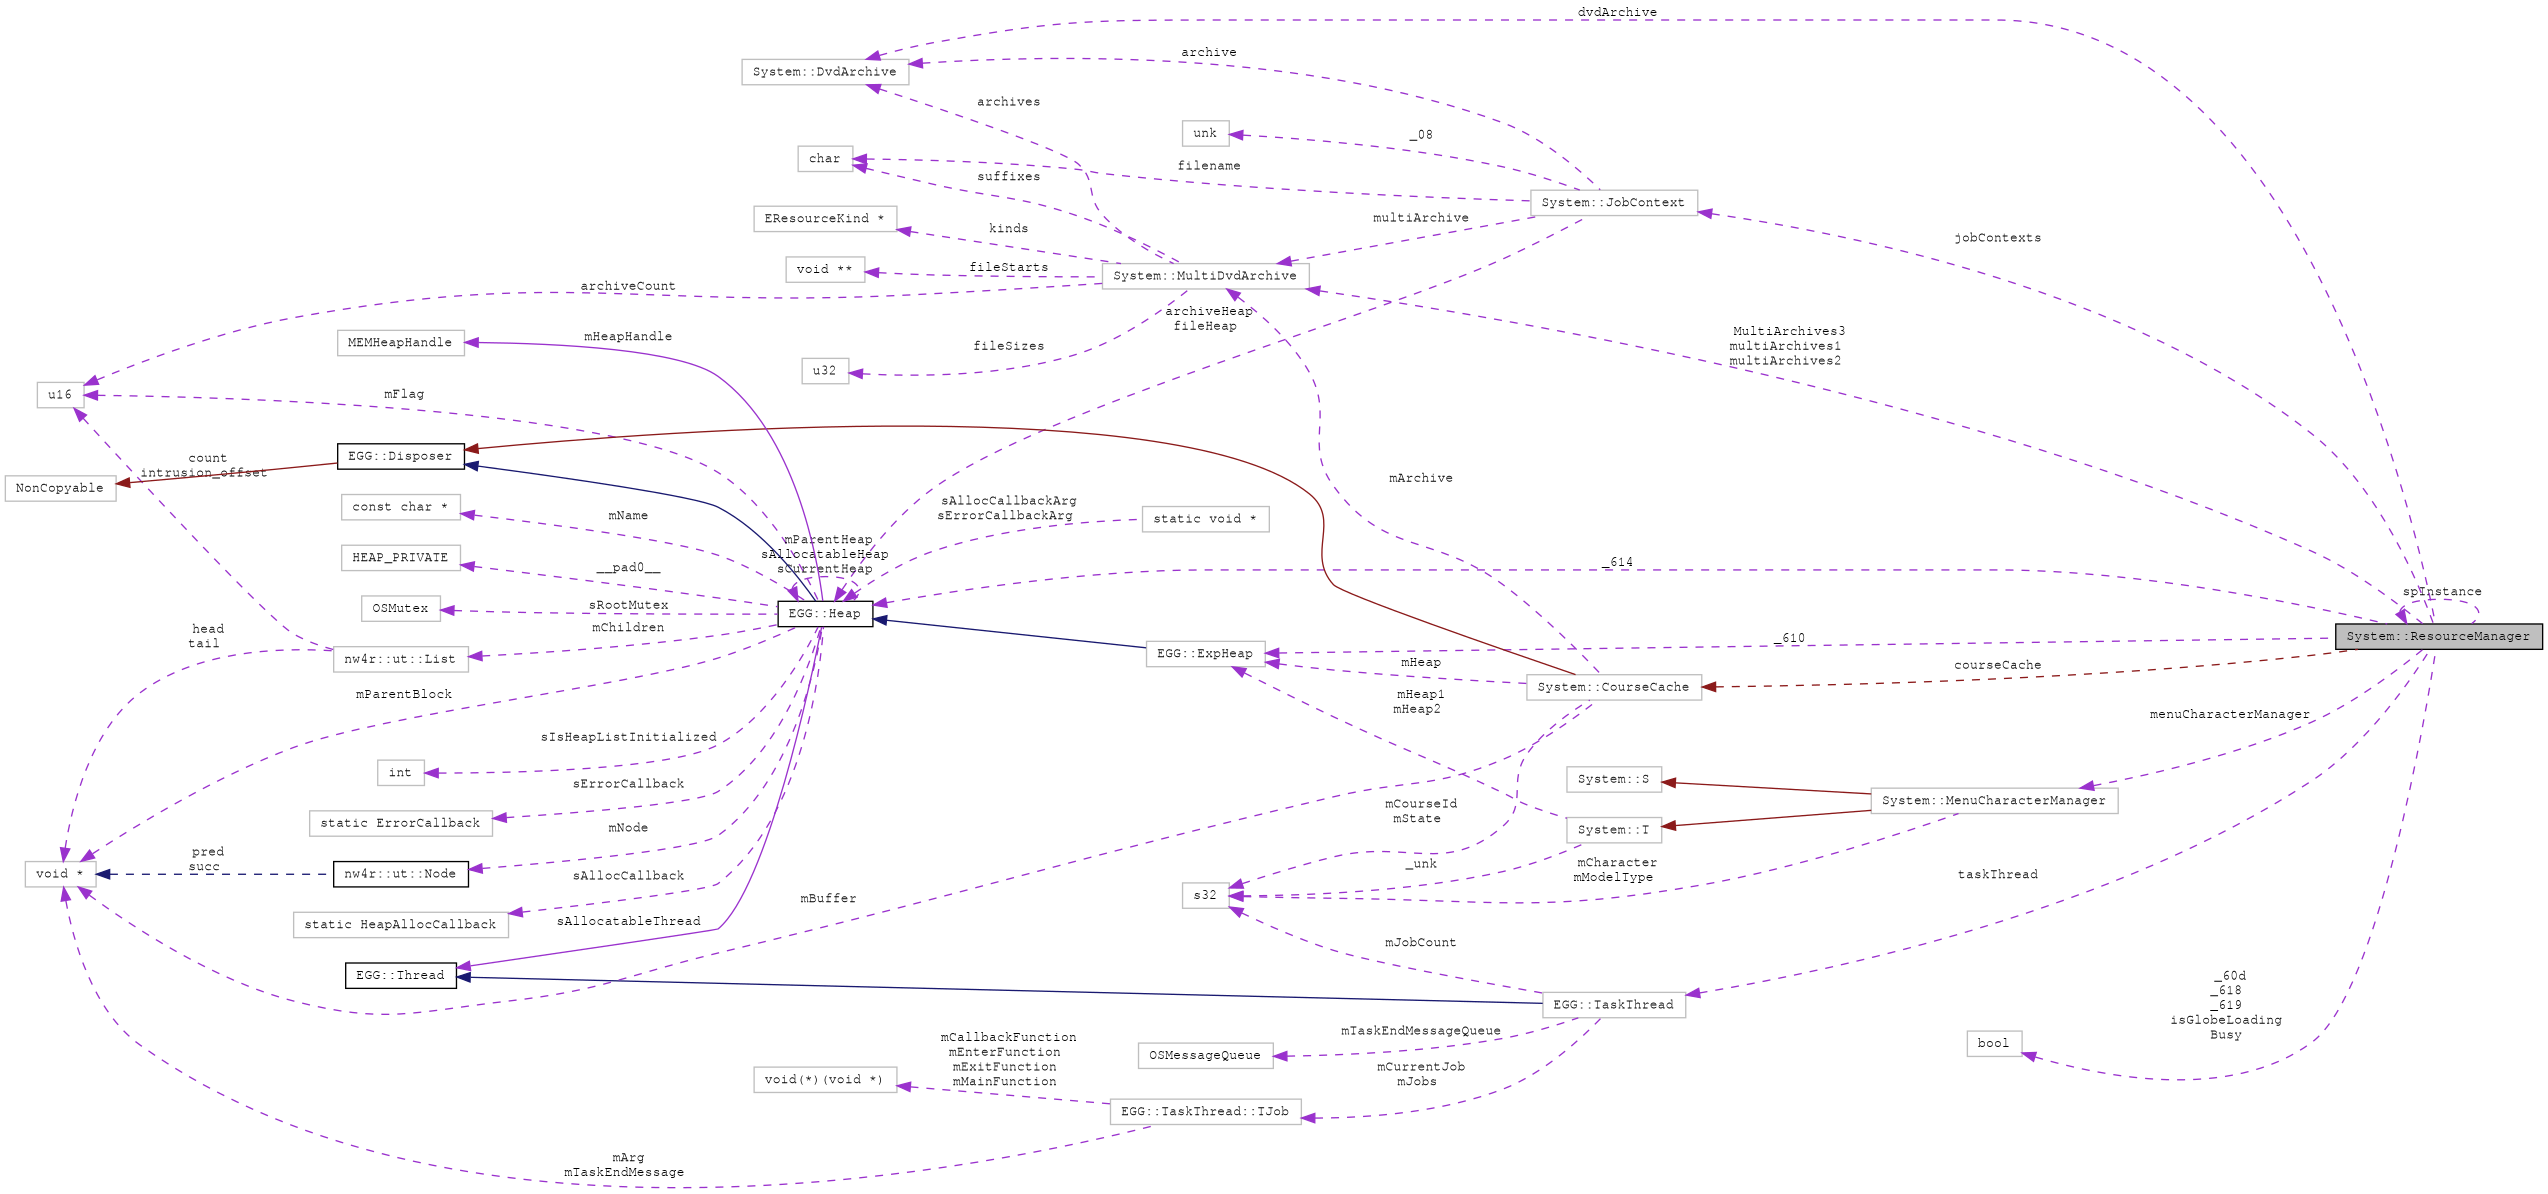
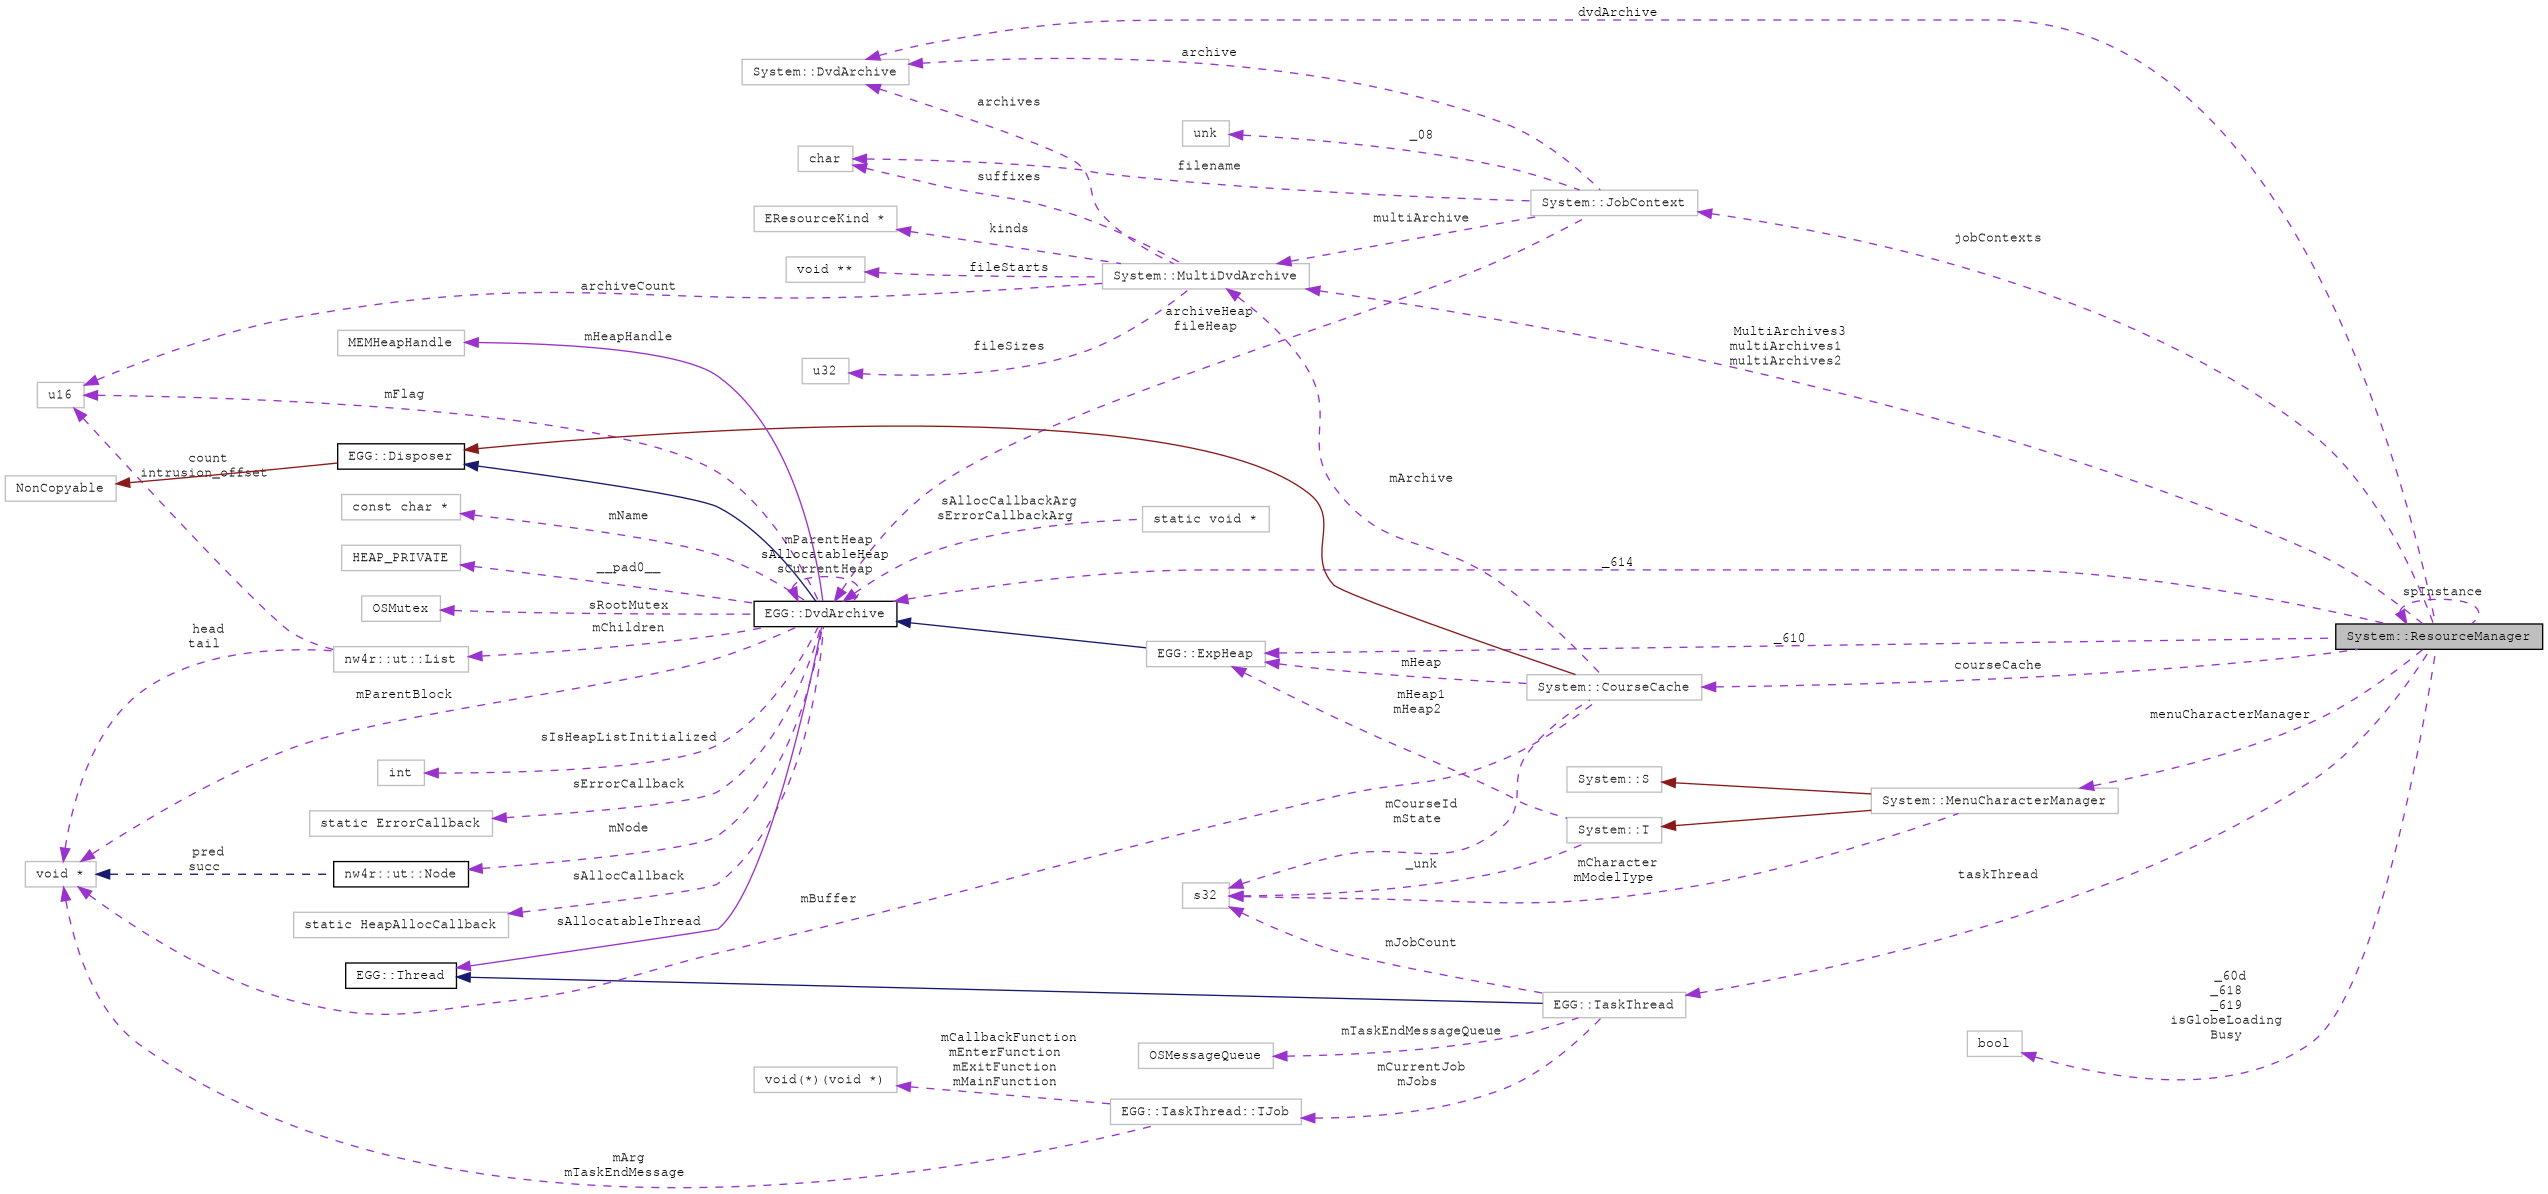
node "EGG::Heap": label "EGG::Heap" -> "EGG::DvdArchive"
edge "System::ResourceManager" -> "System::CourseCache": color firebrick4 -> darkorchid3
